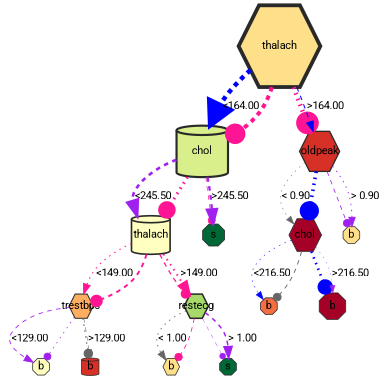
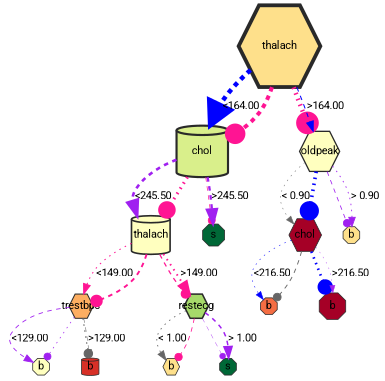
node "oldpeak": fillcolor #d73027 -> #ffffbf
